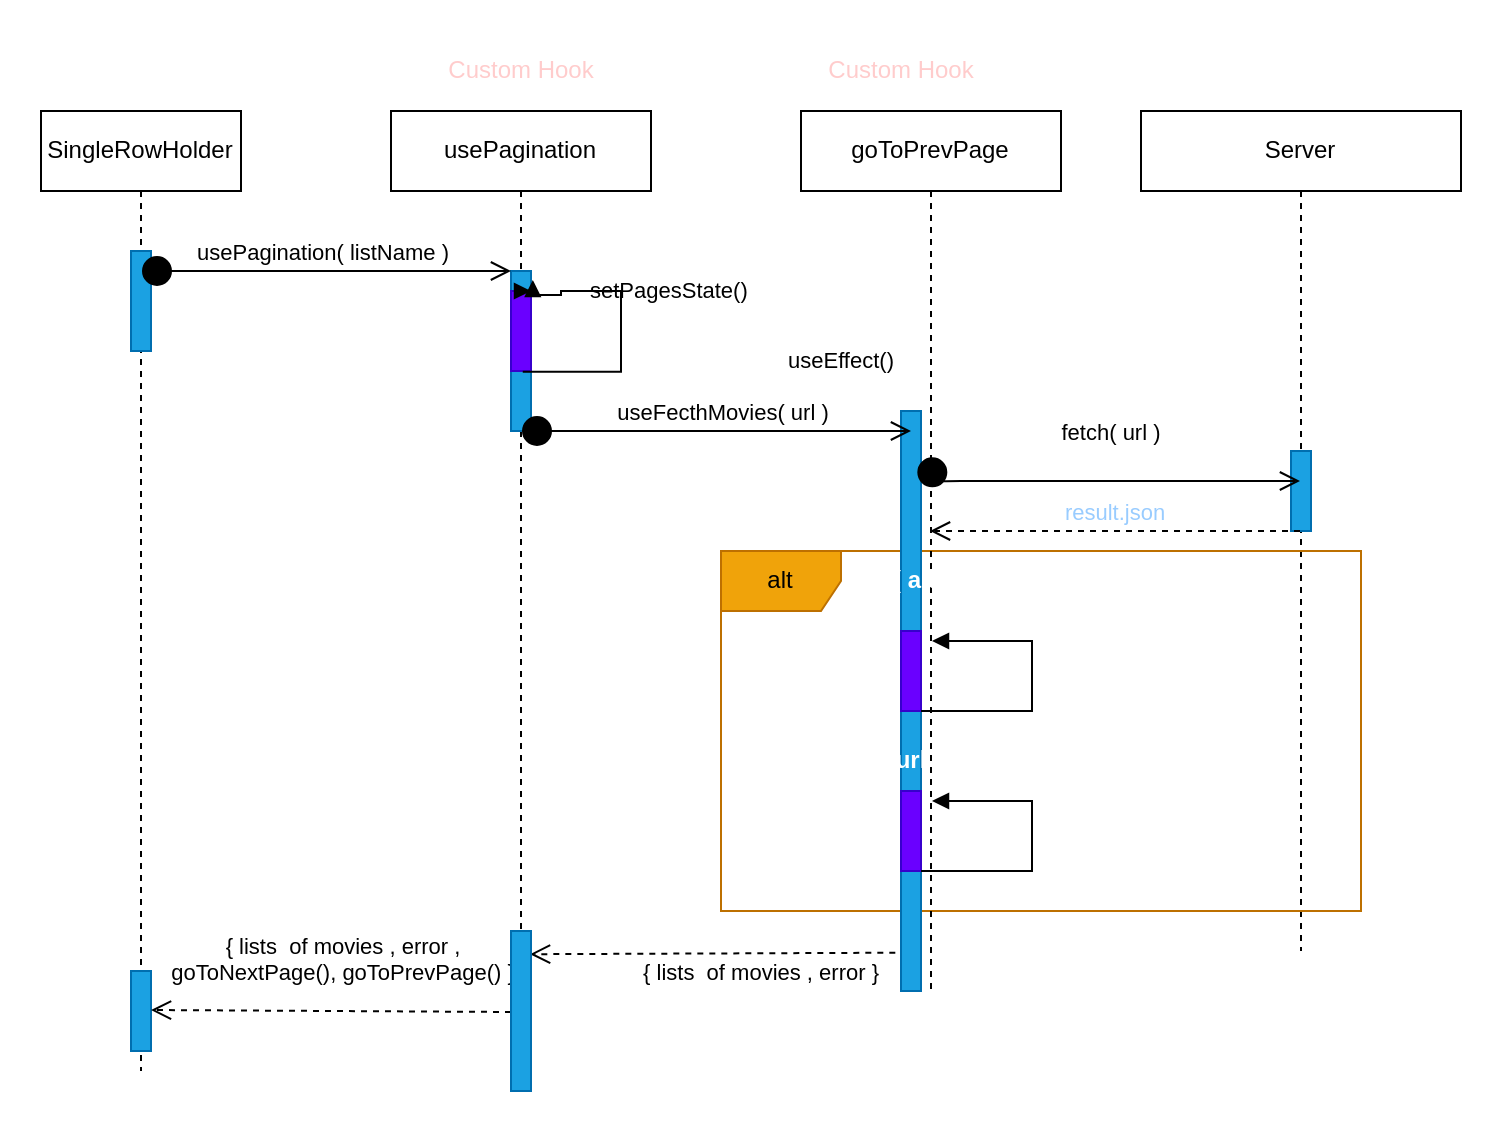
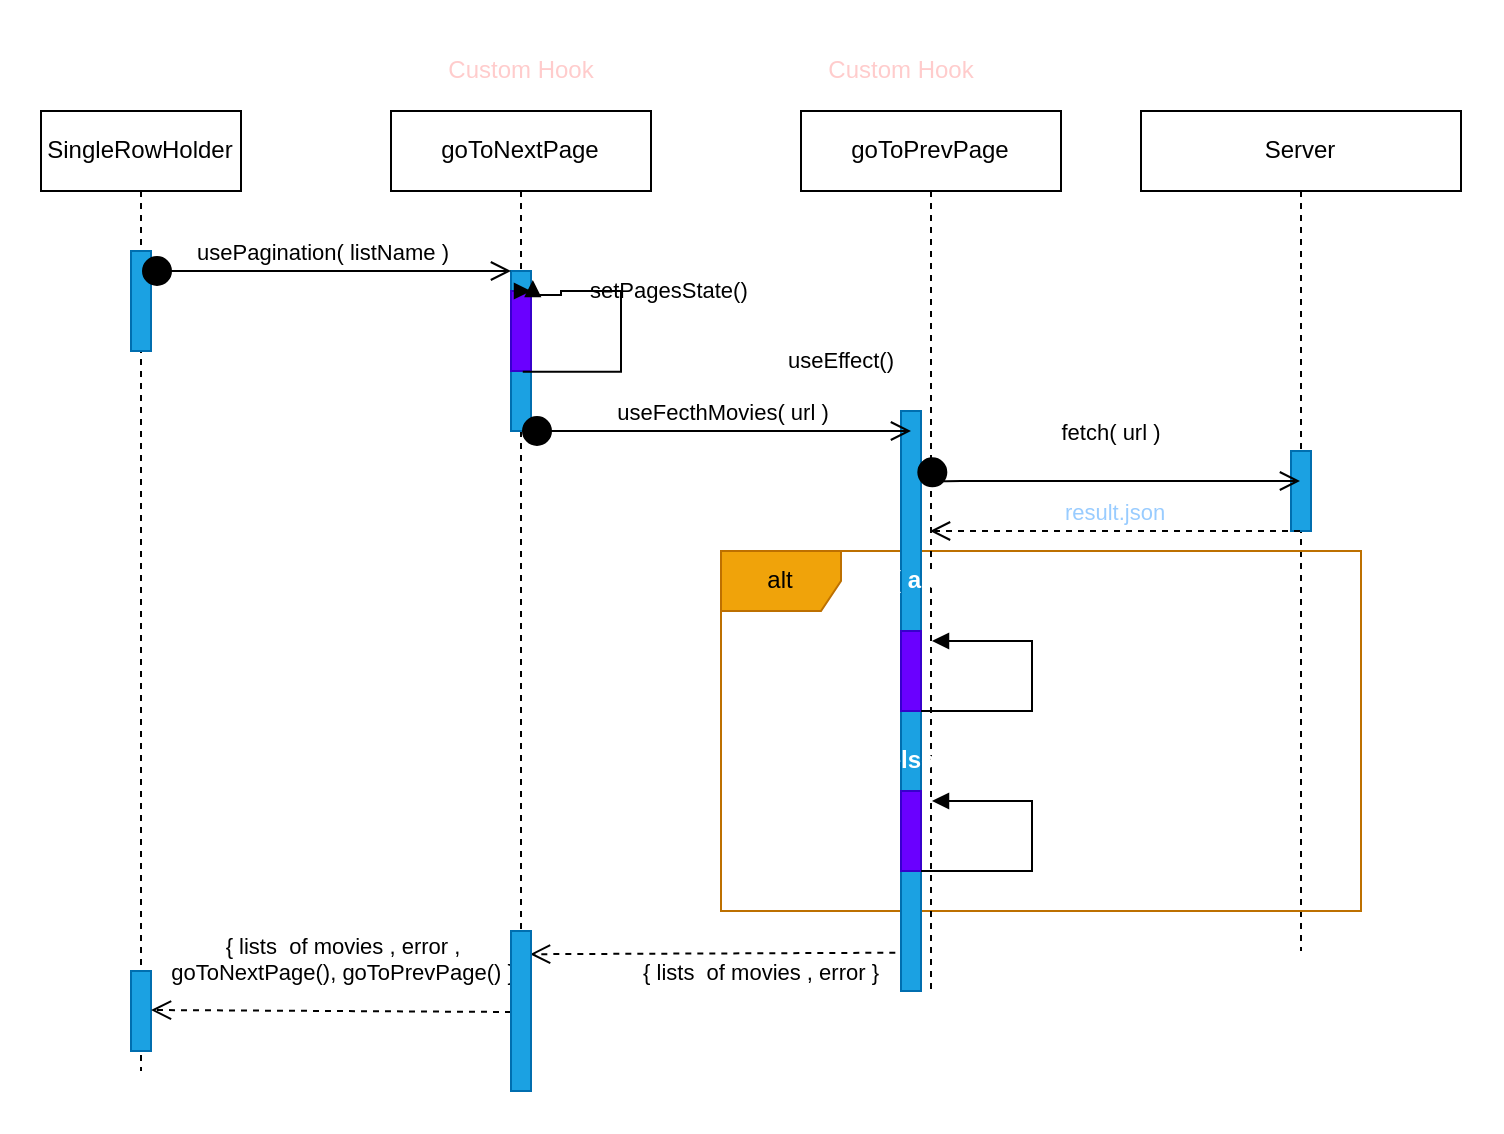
node "usePagination": label "usePagination" -> "goToNextPage"
node "[ url ]": label "[ url ]" -> "[ else ]"
